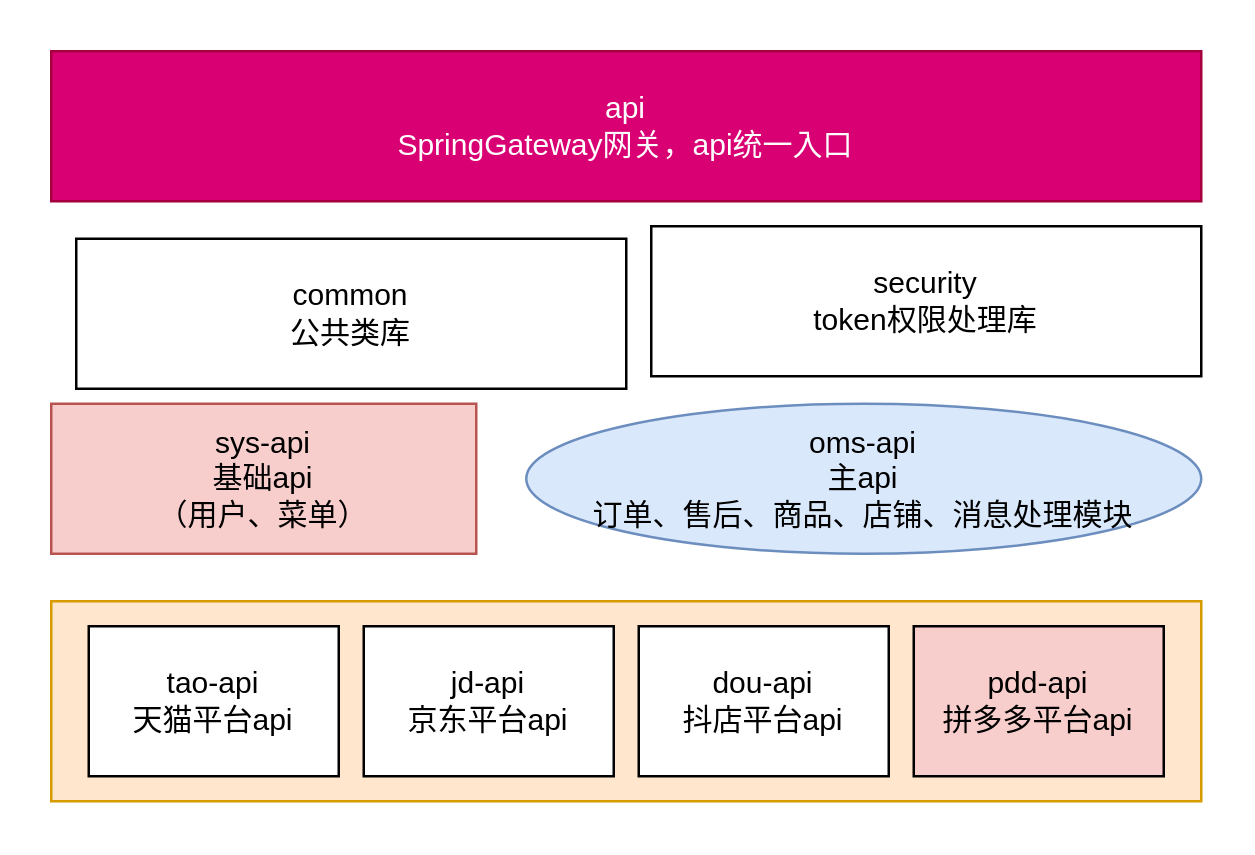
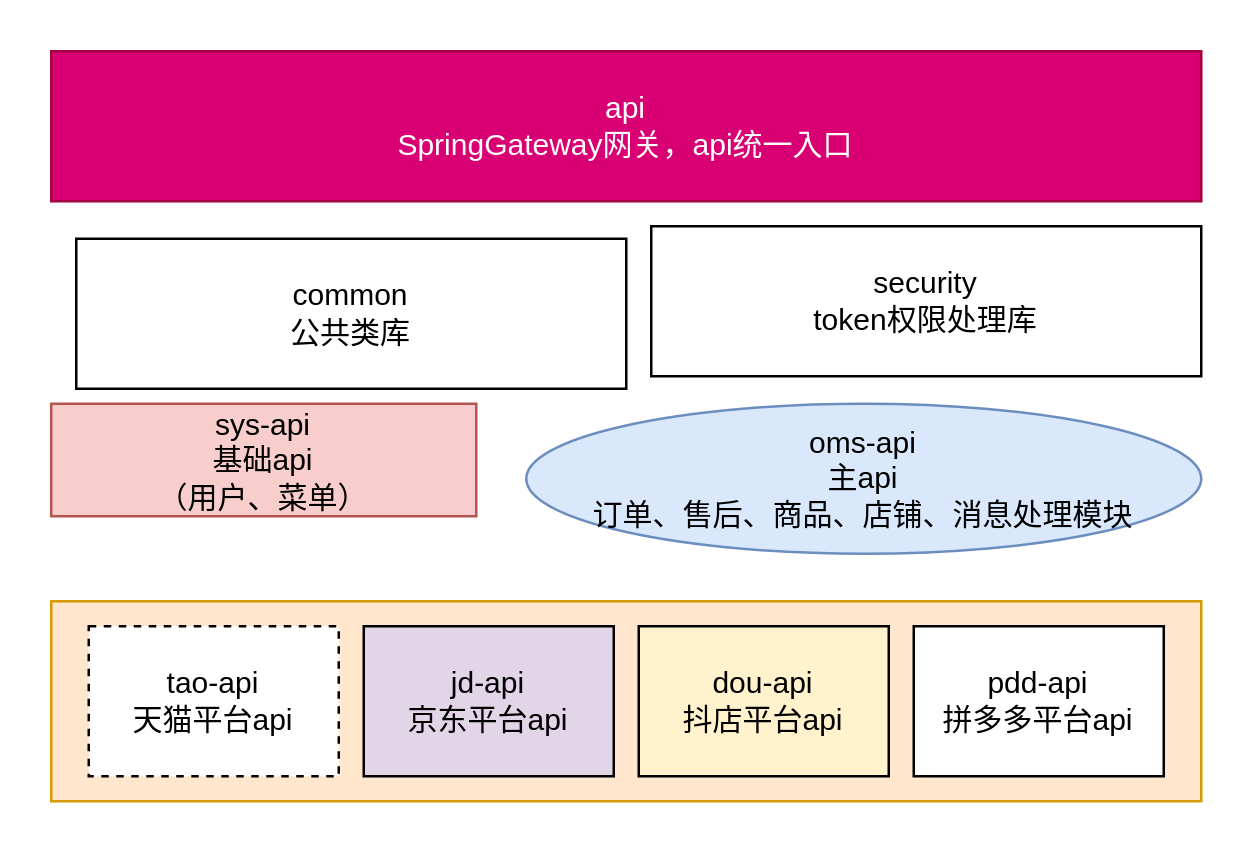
node "sys-api 基础api （用户、菜单）": size 425x150 -> 425x113
node "tao-api 天猫平台api": style solid -> dashed
node "jd-api 京东平台api": fillcolor #ffffff -> #e1d5e7
node "dou-api 抖店平台api": fillcolor #ffffff -> #fff2cc
node "pdd-api 拼多多平台api": fillcolor #f8cecc -> #ffffff
